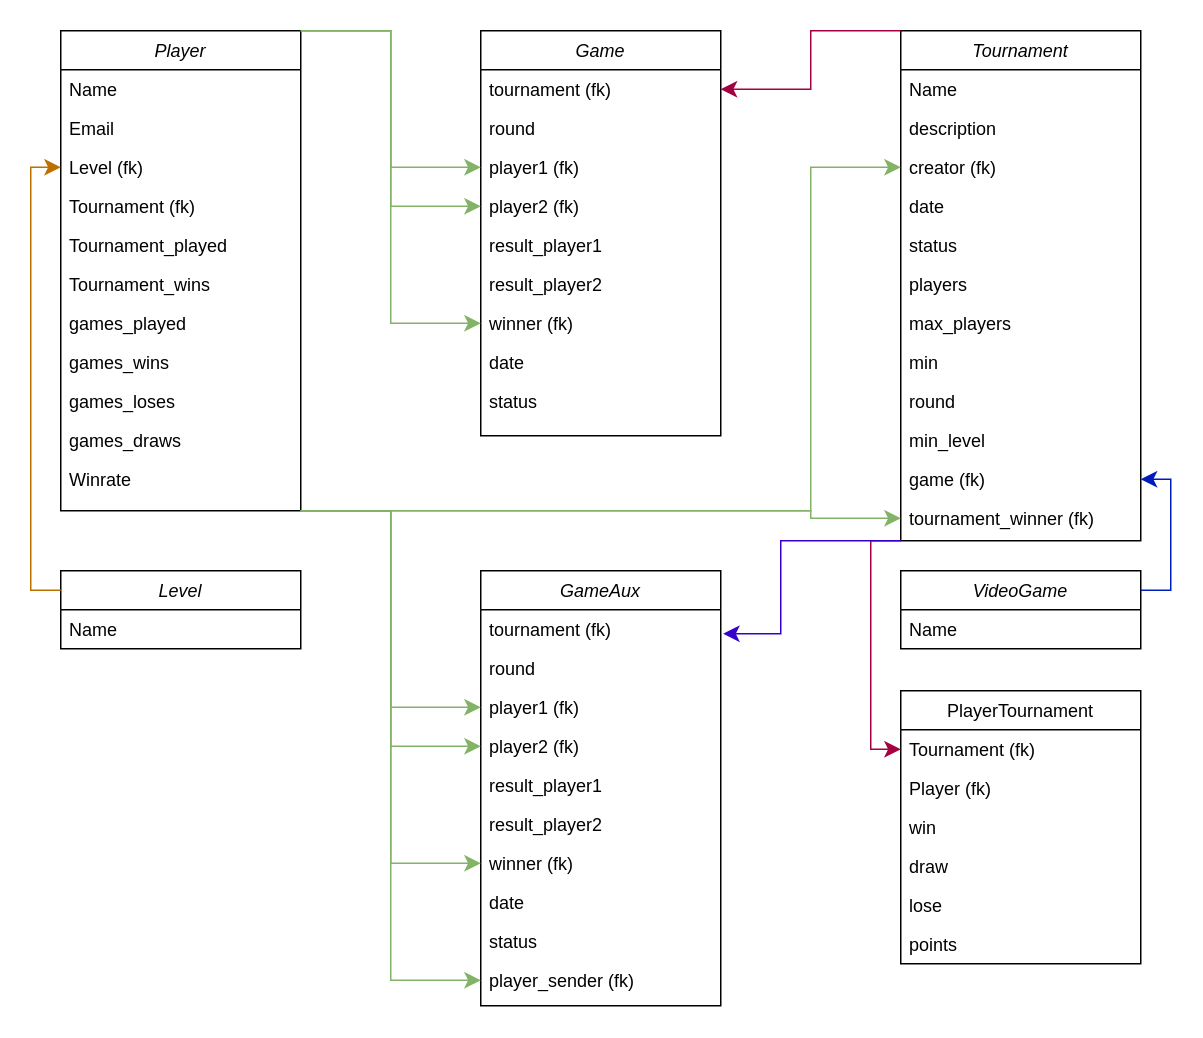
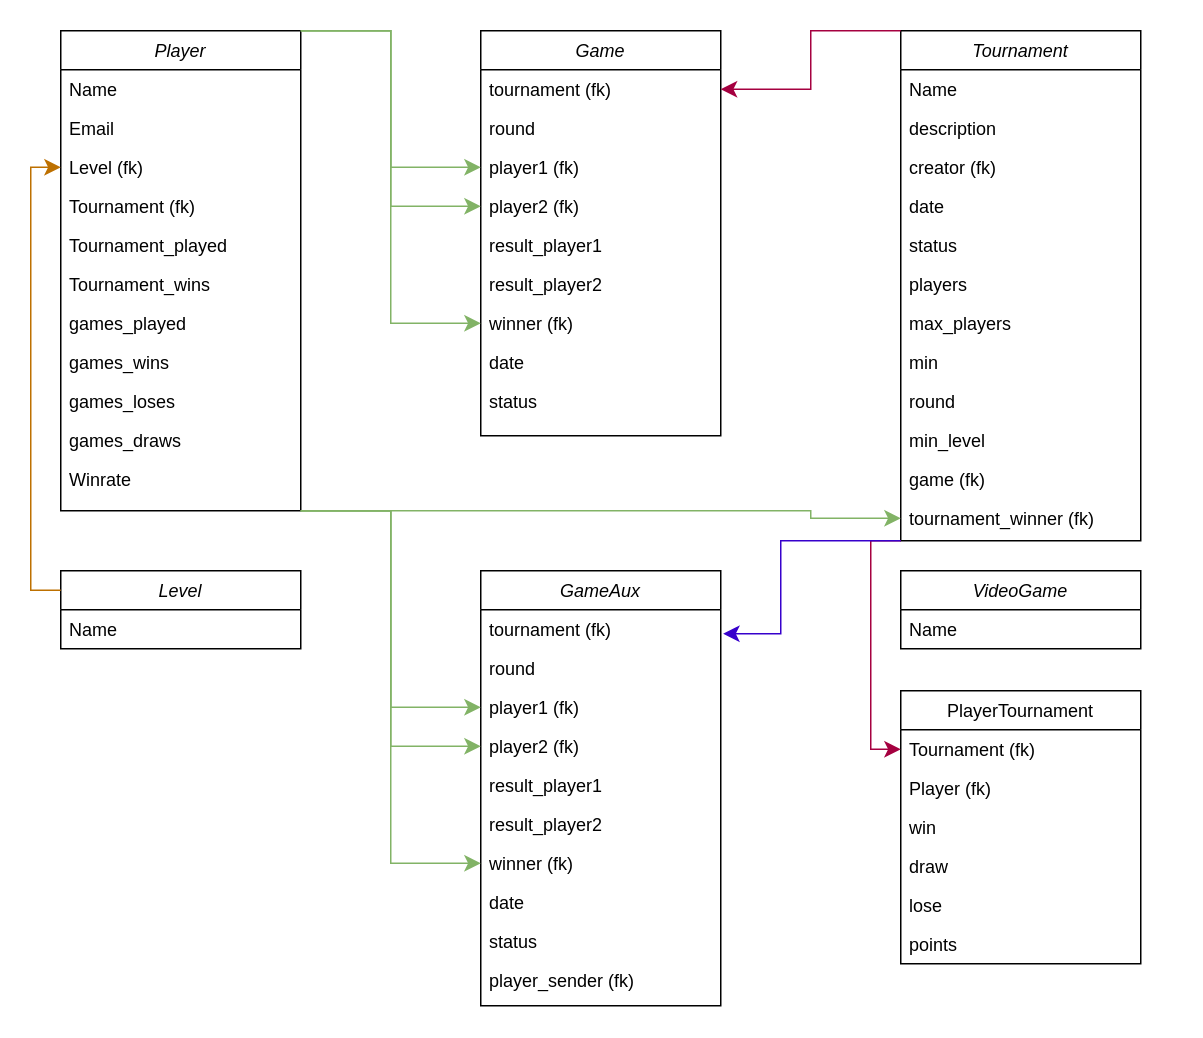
edge "Player" -> "creator (fk)": removed
edge "VideoGame" -> "game (fk)": removed
edge "Player" -> "player_sender (fk)": removed
